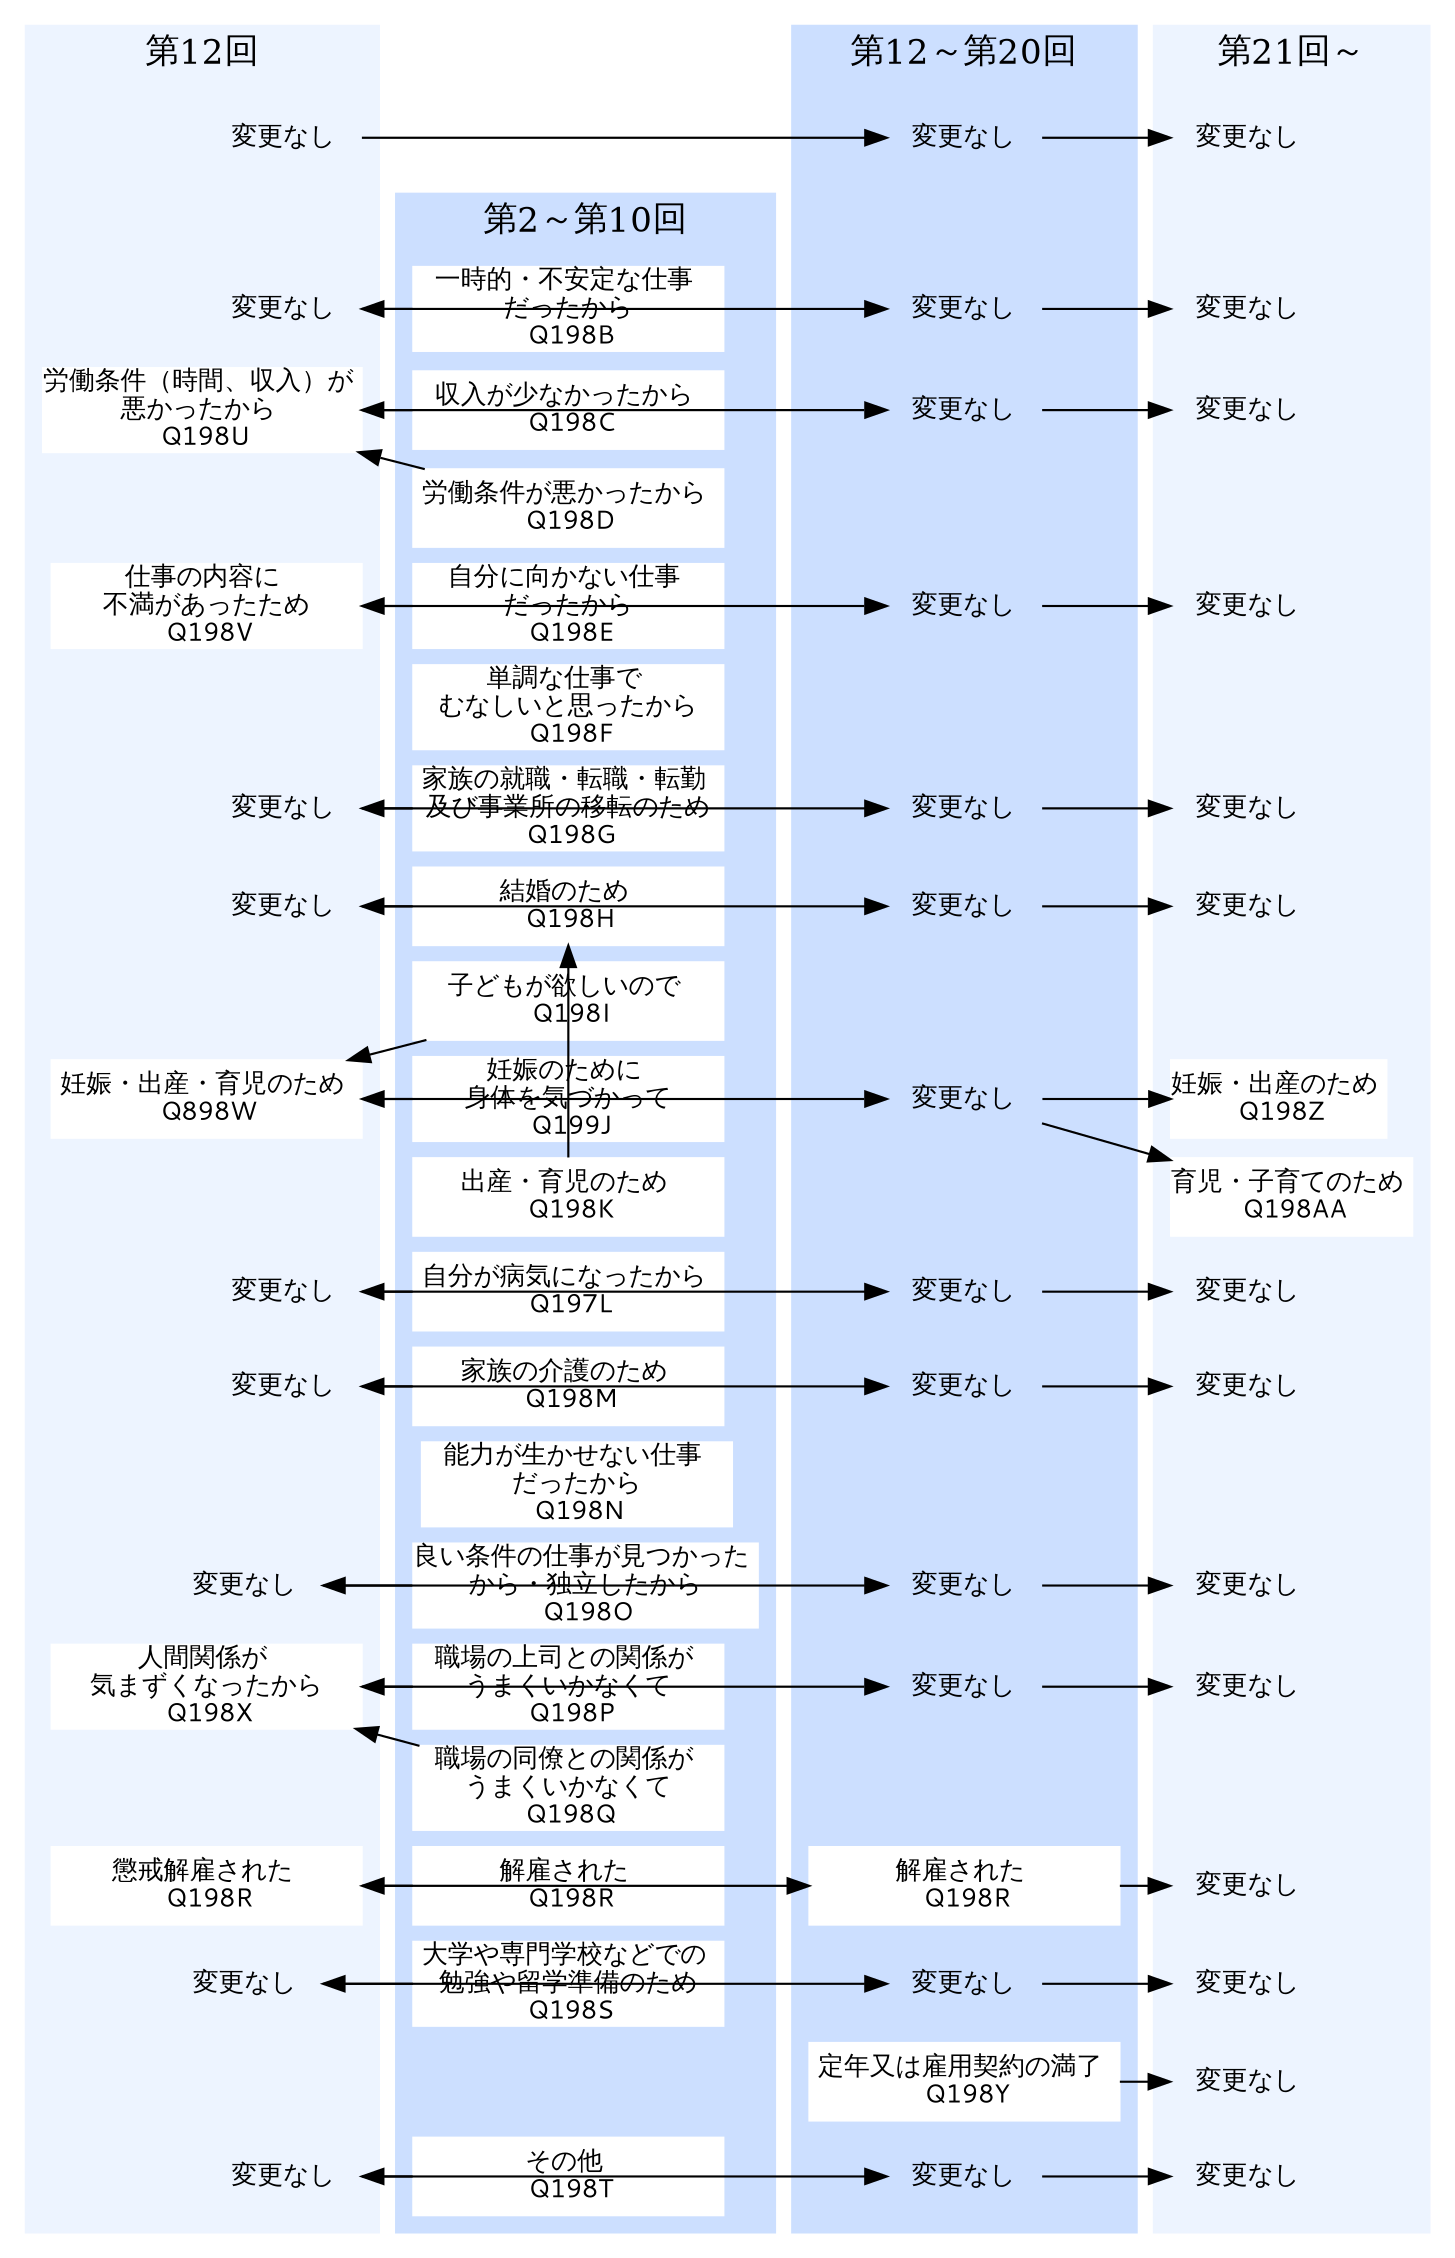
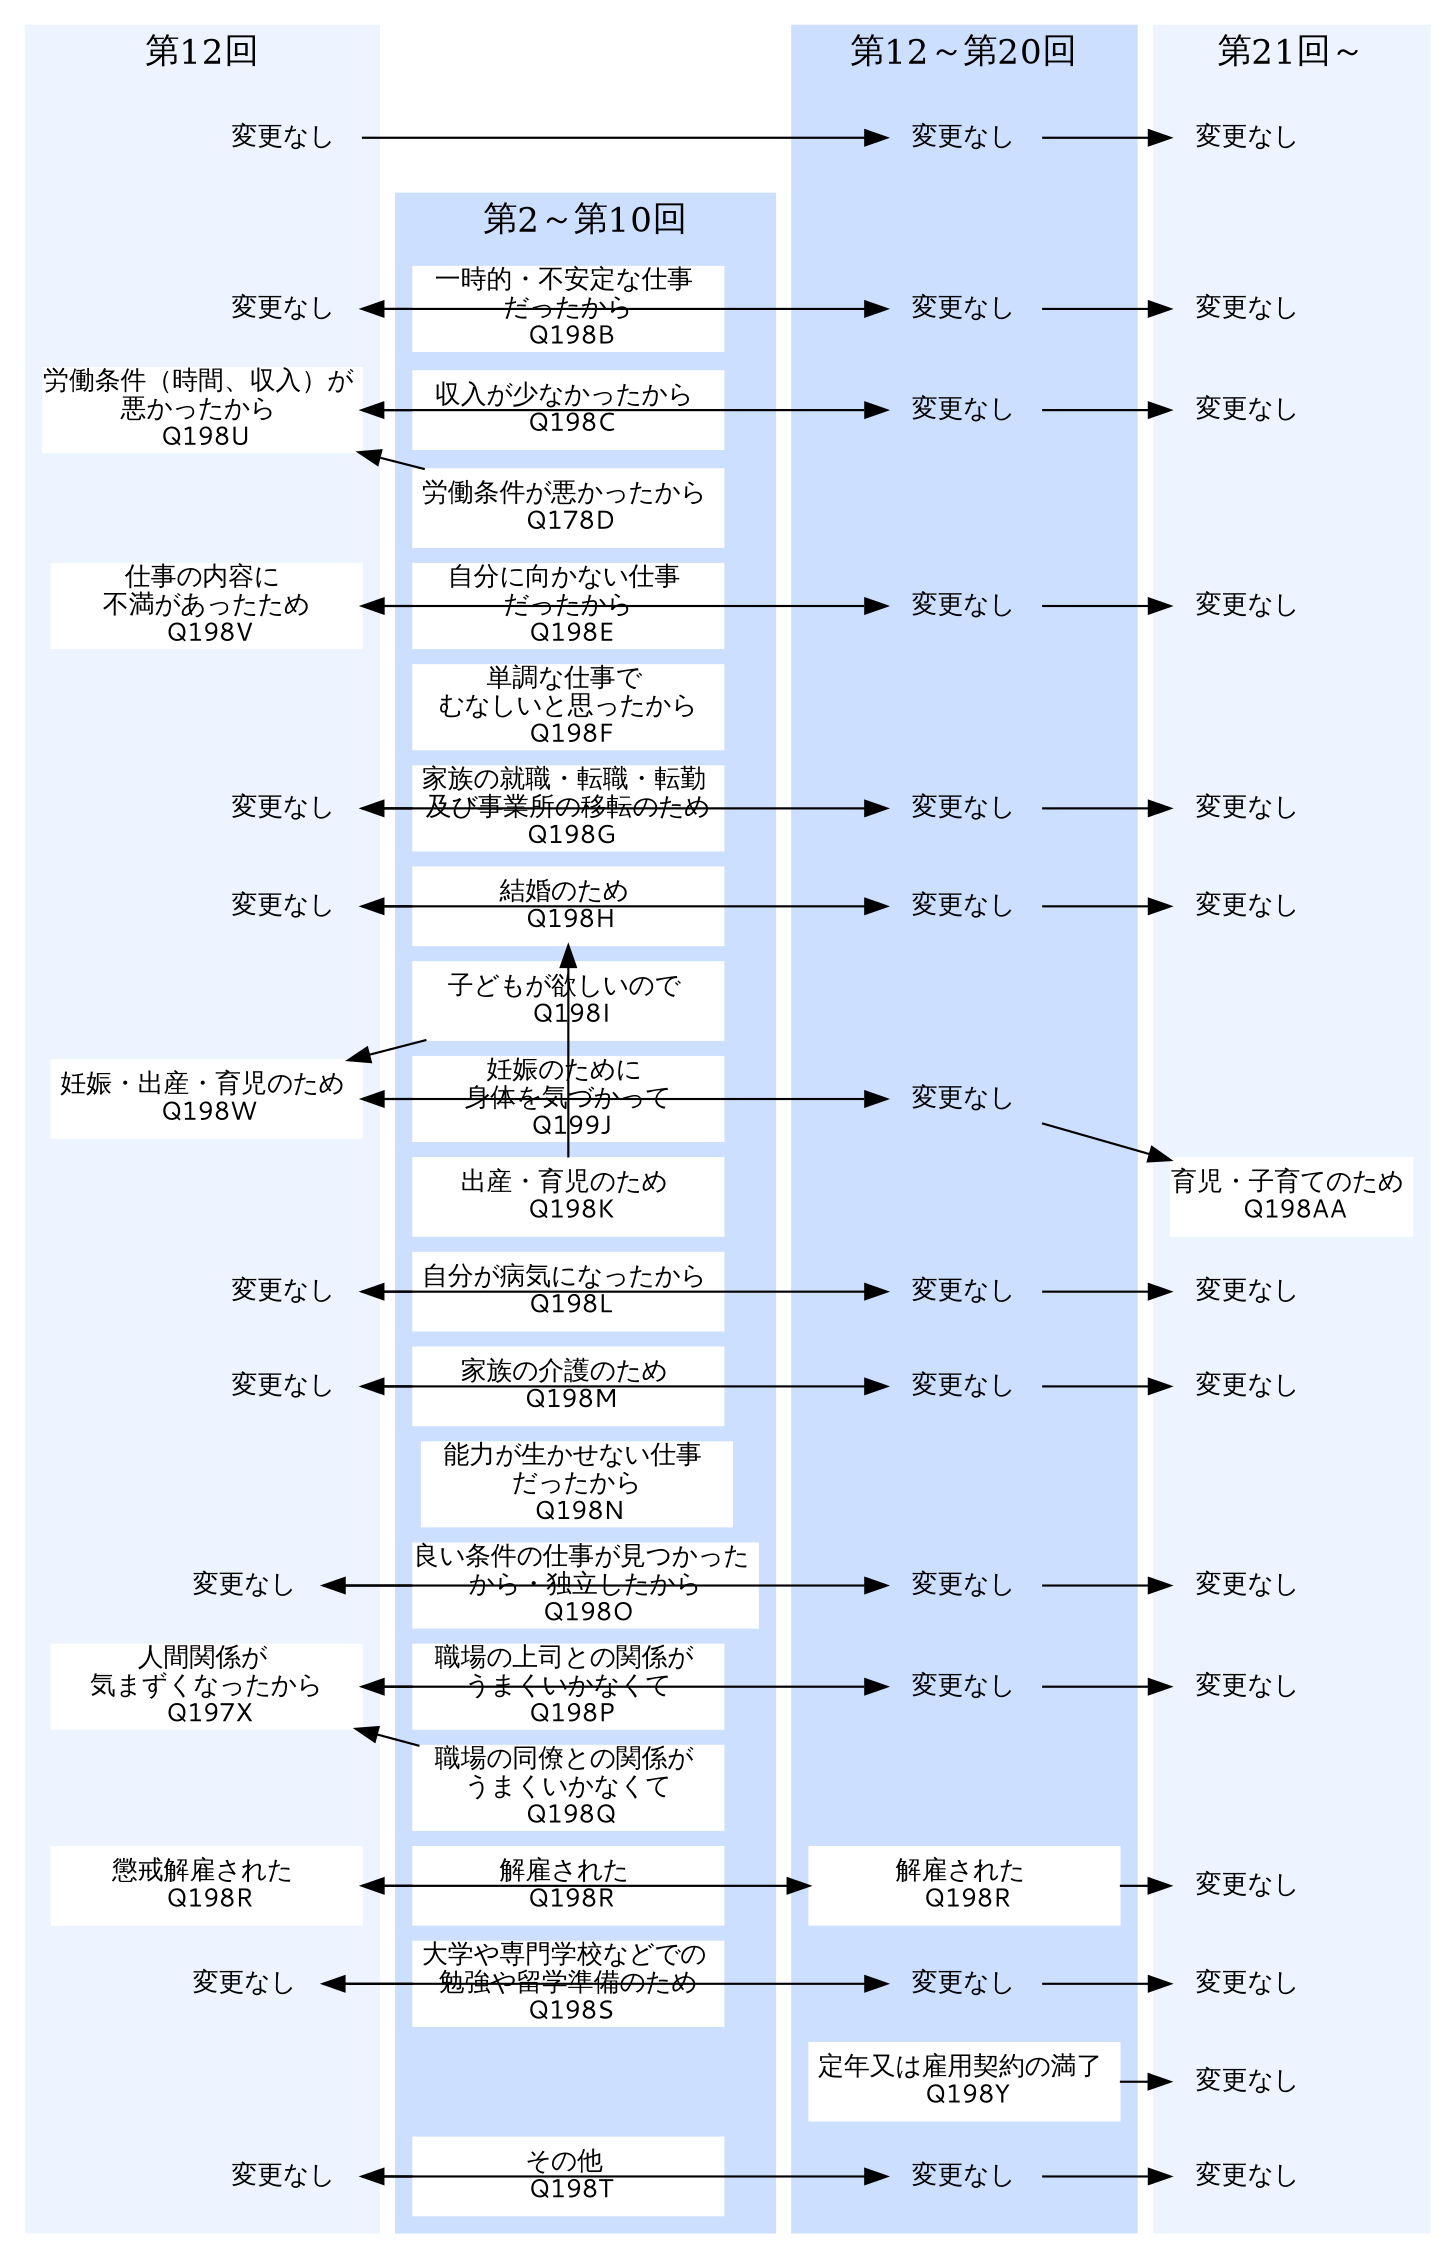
node "労働条件が悪かったから Q198D": label "労働条件が悪かったから Q198D" -> "労働条件が悪かったから Q178D"
node "妊娠・出産・育児のため Q898W": label "妊娠・出産・育児のため Q898W" -> "妊娠・出産・育児のため Q198W"
node "妊娠・出産のため Q198Z": removed
node "自分が病気になったから Q197L": label "自分が病気になったから Q197L" -> "自分が病気になったから Q198L"
node "人間関係が 気まずくなったから Q198X": label "人間関係が 気まずくなったから Q198X" -> "人間関係が 気まずくなったから Q197X"
